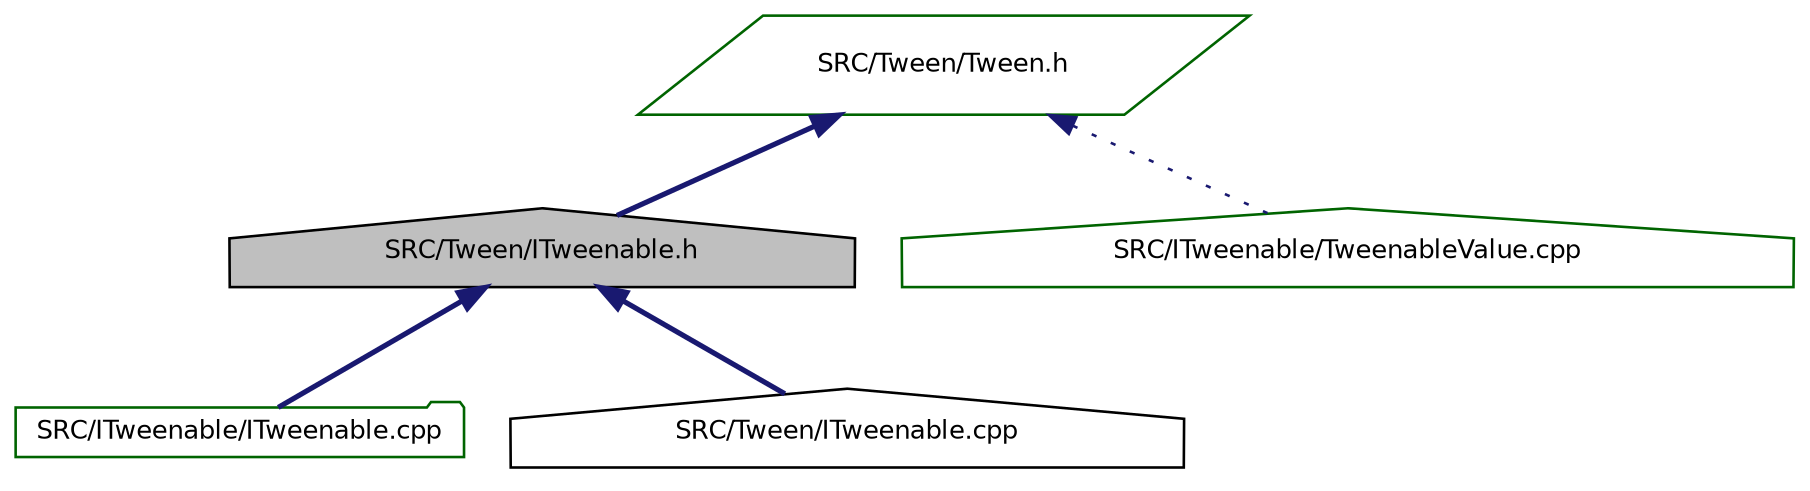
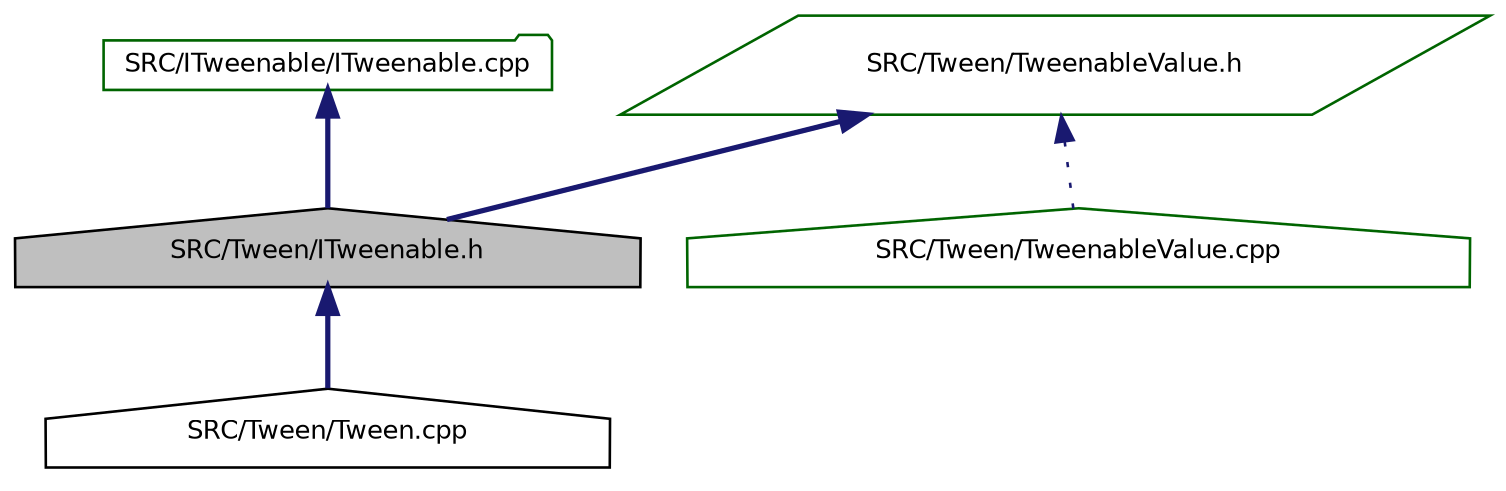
node "SRC/Tween/Tween.h": label "SRC/Tween/Tween.h" -> "SRC/Tween/TweenableValue.h"
node "SRC/ITweenable/TweenableValue.cpp": label "SRC/ITweenable/TweenableValue.cpp" -> "SRC/Tween/TweenableValue.cpp"
edge "SRC/ITweenable/ITweenable.cpp" -> "SRC/Tween/ITweenable.h": reversed
node "SRC/Tween/ITweenable.cpp": label "SRC/Tween/ITweenable.cpp" -> "SRC/Tween/Tween.cpp"
